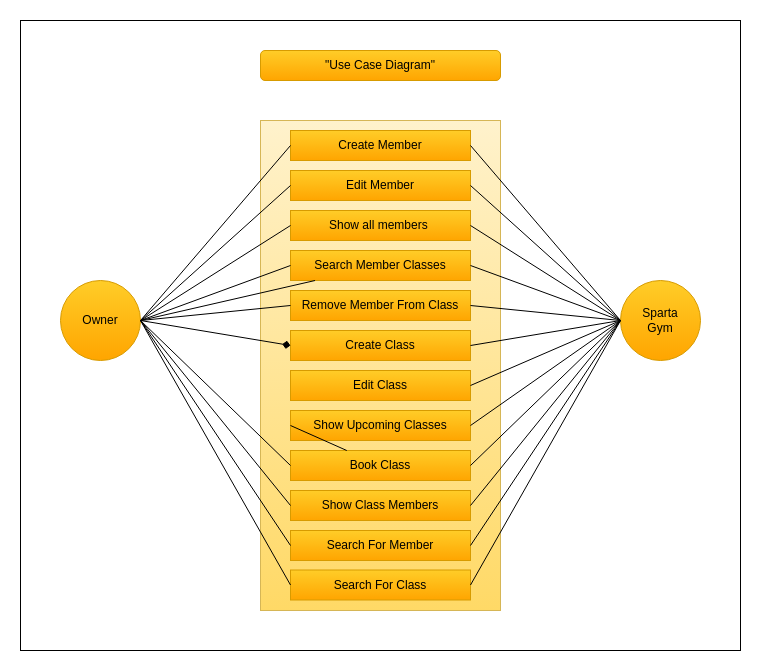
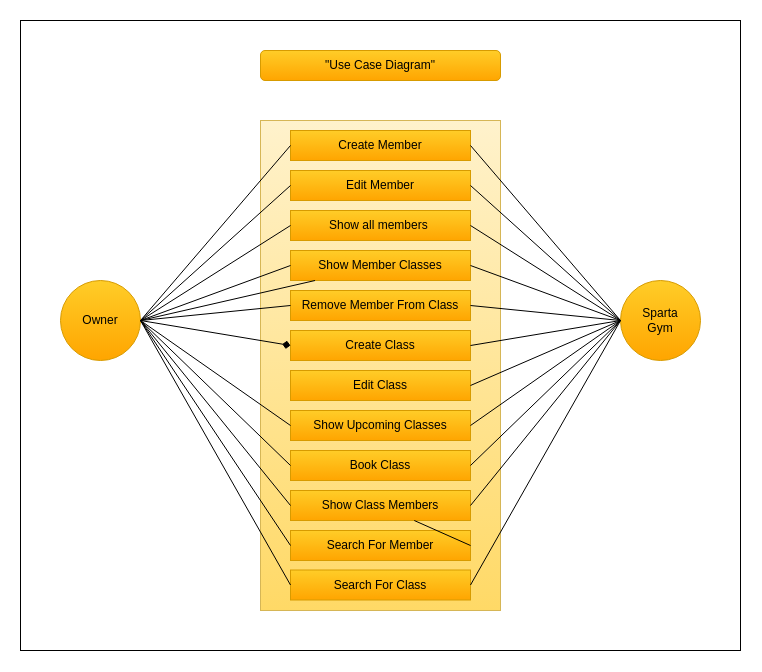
node "Search Member Classes": label "Search Member Classes" -> "Show Member Classes"
edge "Show Upcoming Classes" -- "Book Class": now "Show Upcoming Classes" -- "Owner"
edge "Sparta Gym" -- "Search For Member": now "Show Class Members" -- "Search For Member"
